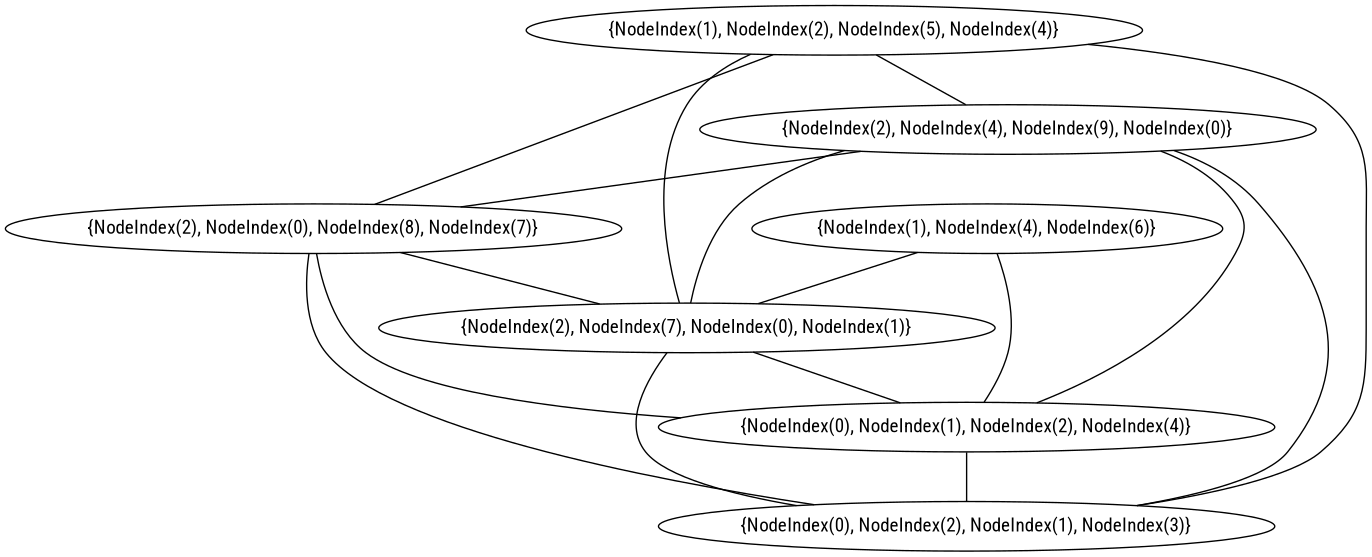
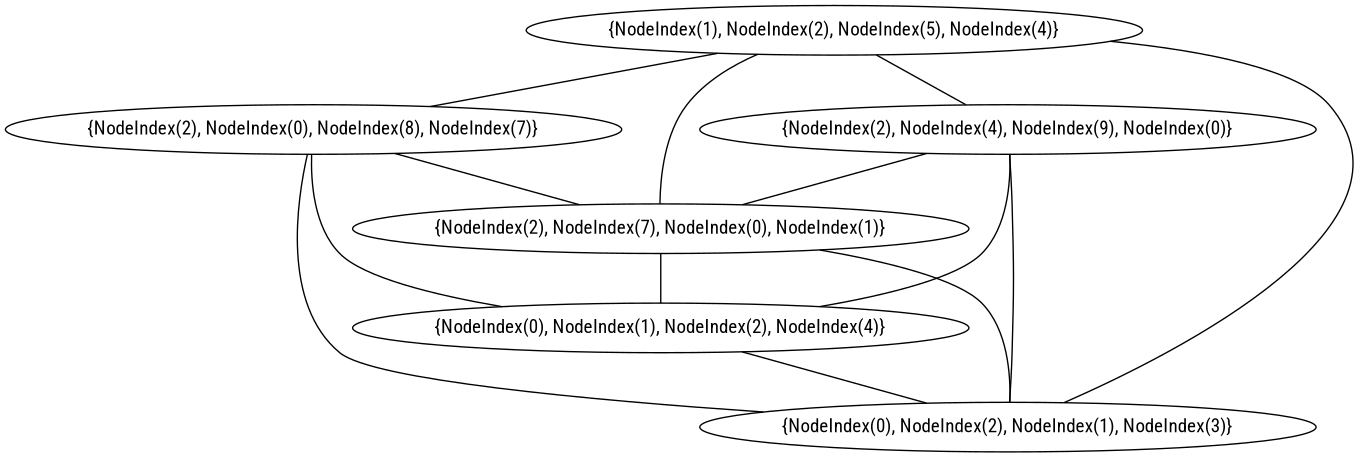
edge "{NodeIndex(2), NodeIndex(4), NodeIndex(9), NodeIndex(0)}" -- "{NodeIndex(2), NodeIndex(0), NodeIndex(8), NodeIndex(7)}": removed
node "{NodeIndex(1), NodeIndex(4), NodeIndex(6)}": removed
